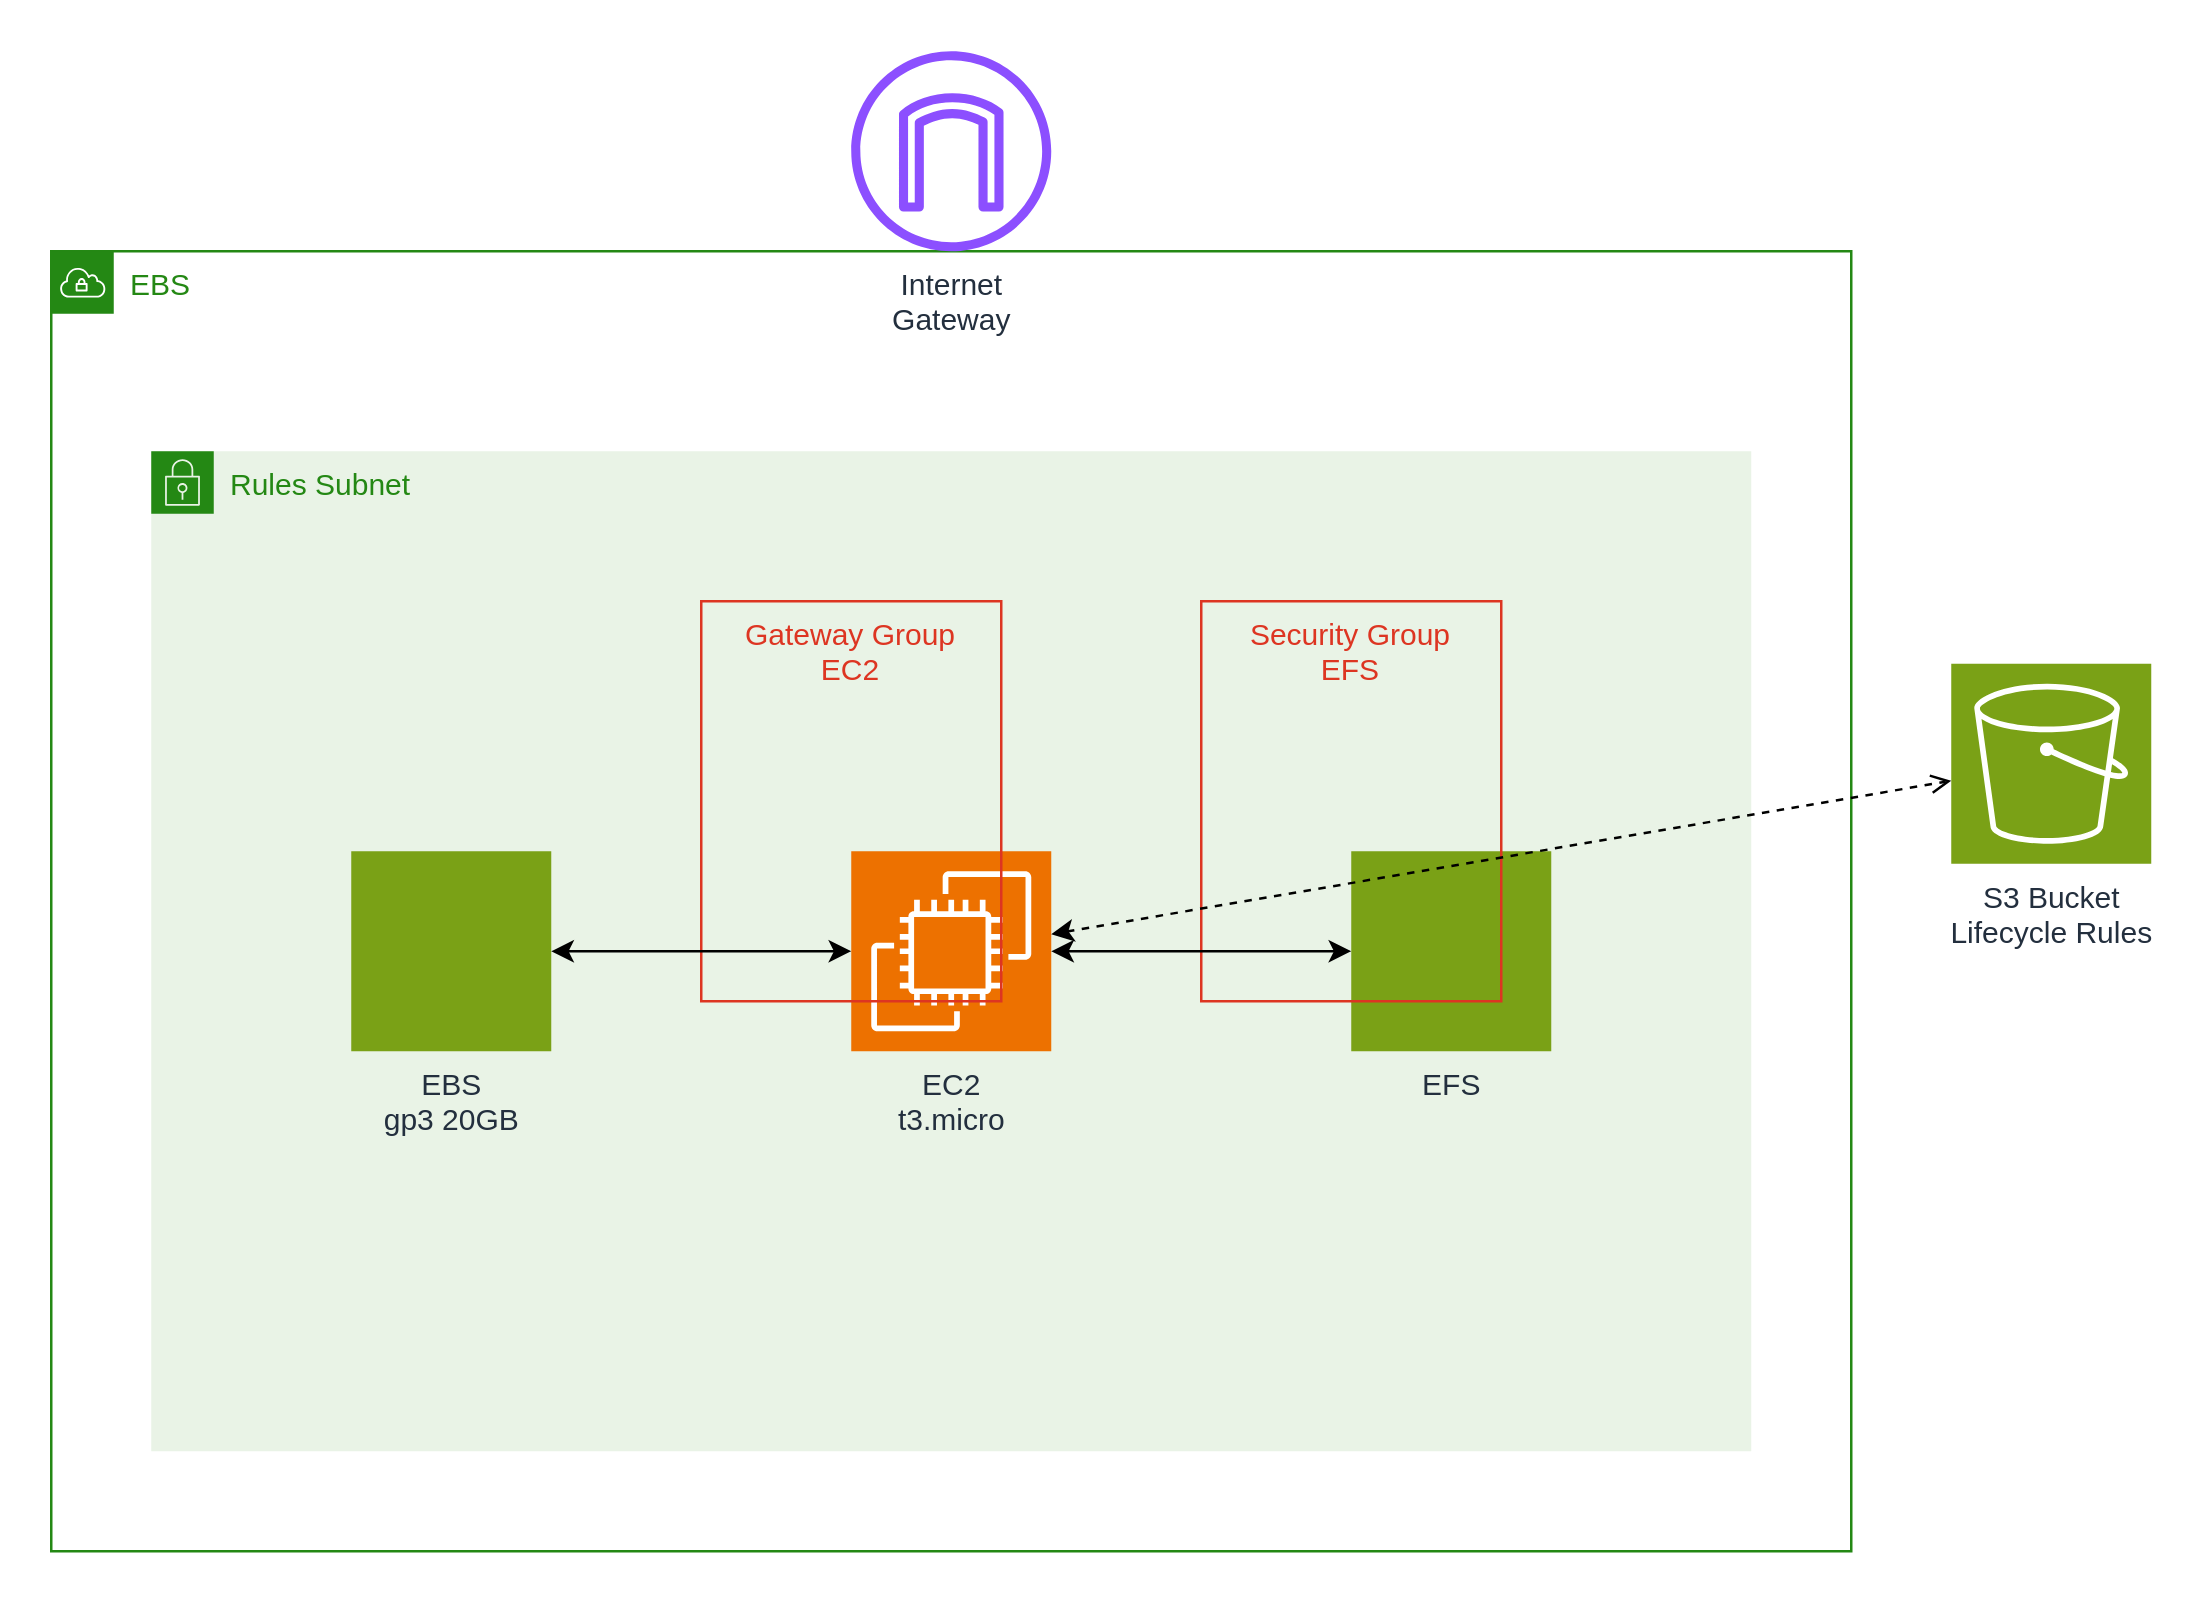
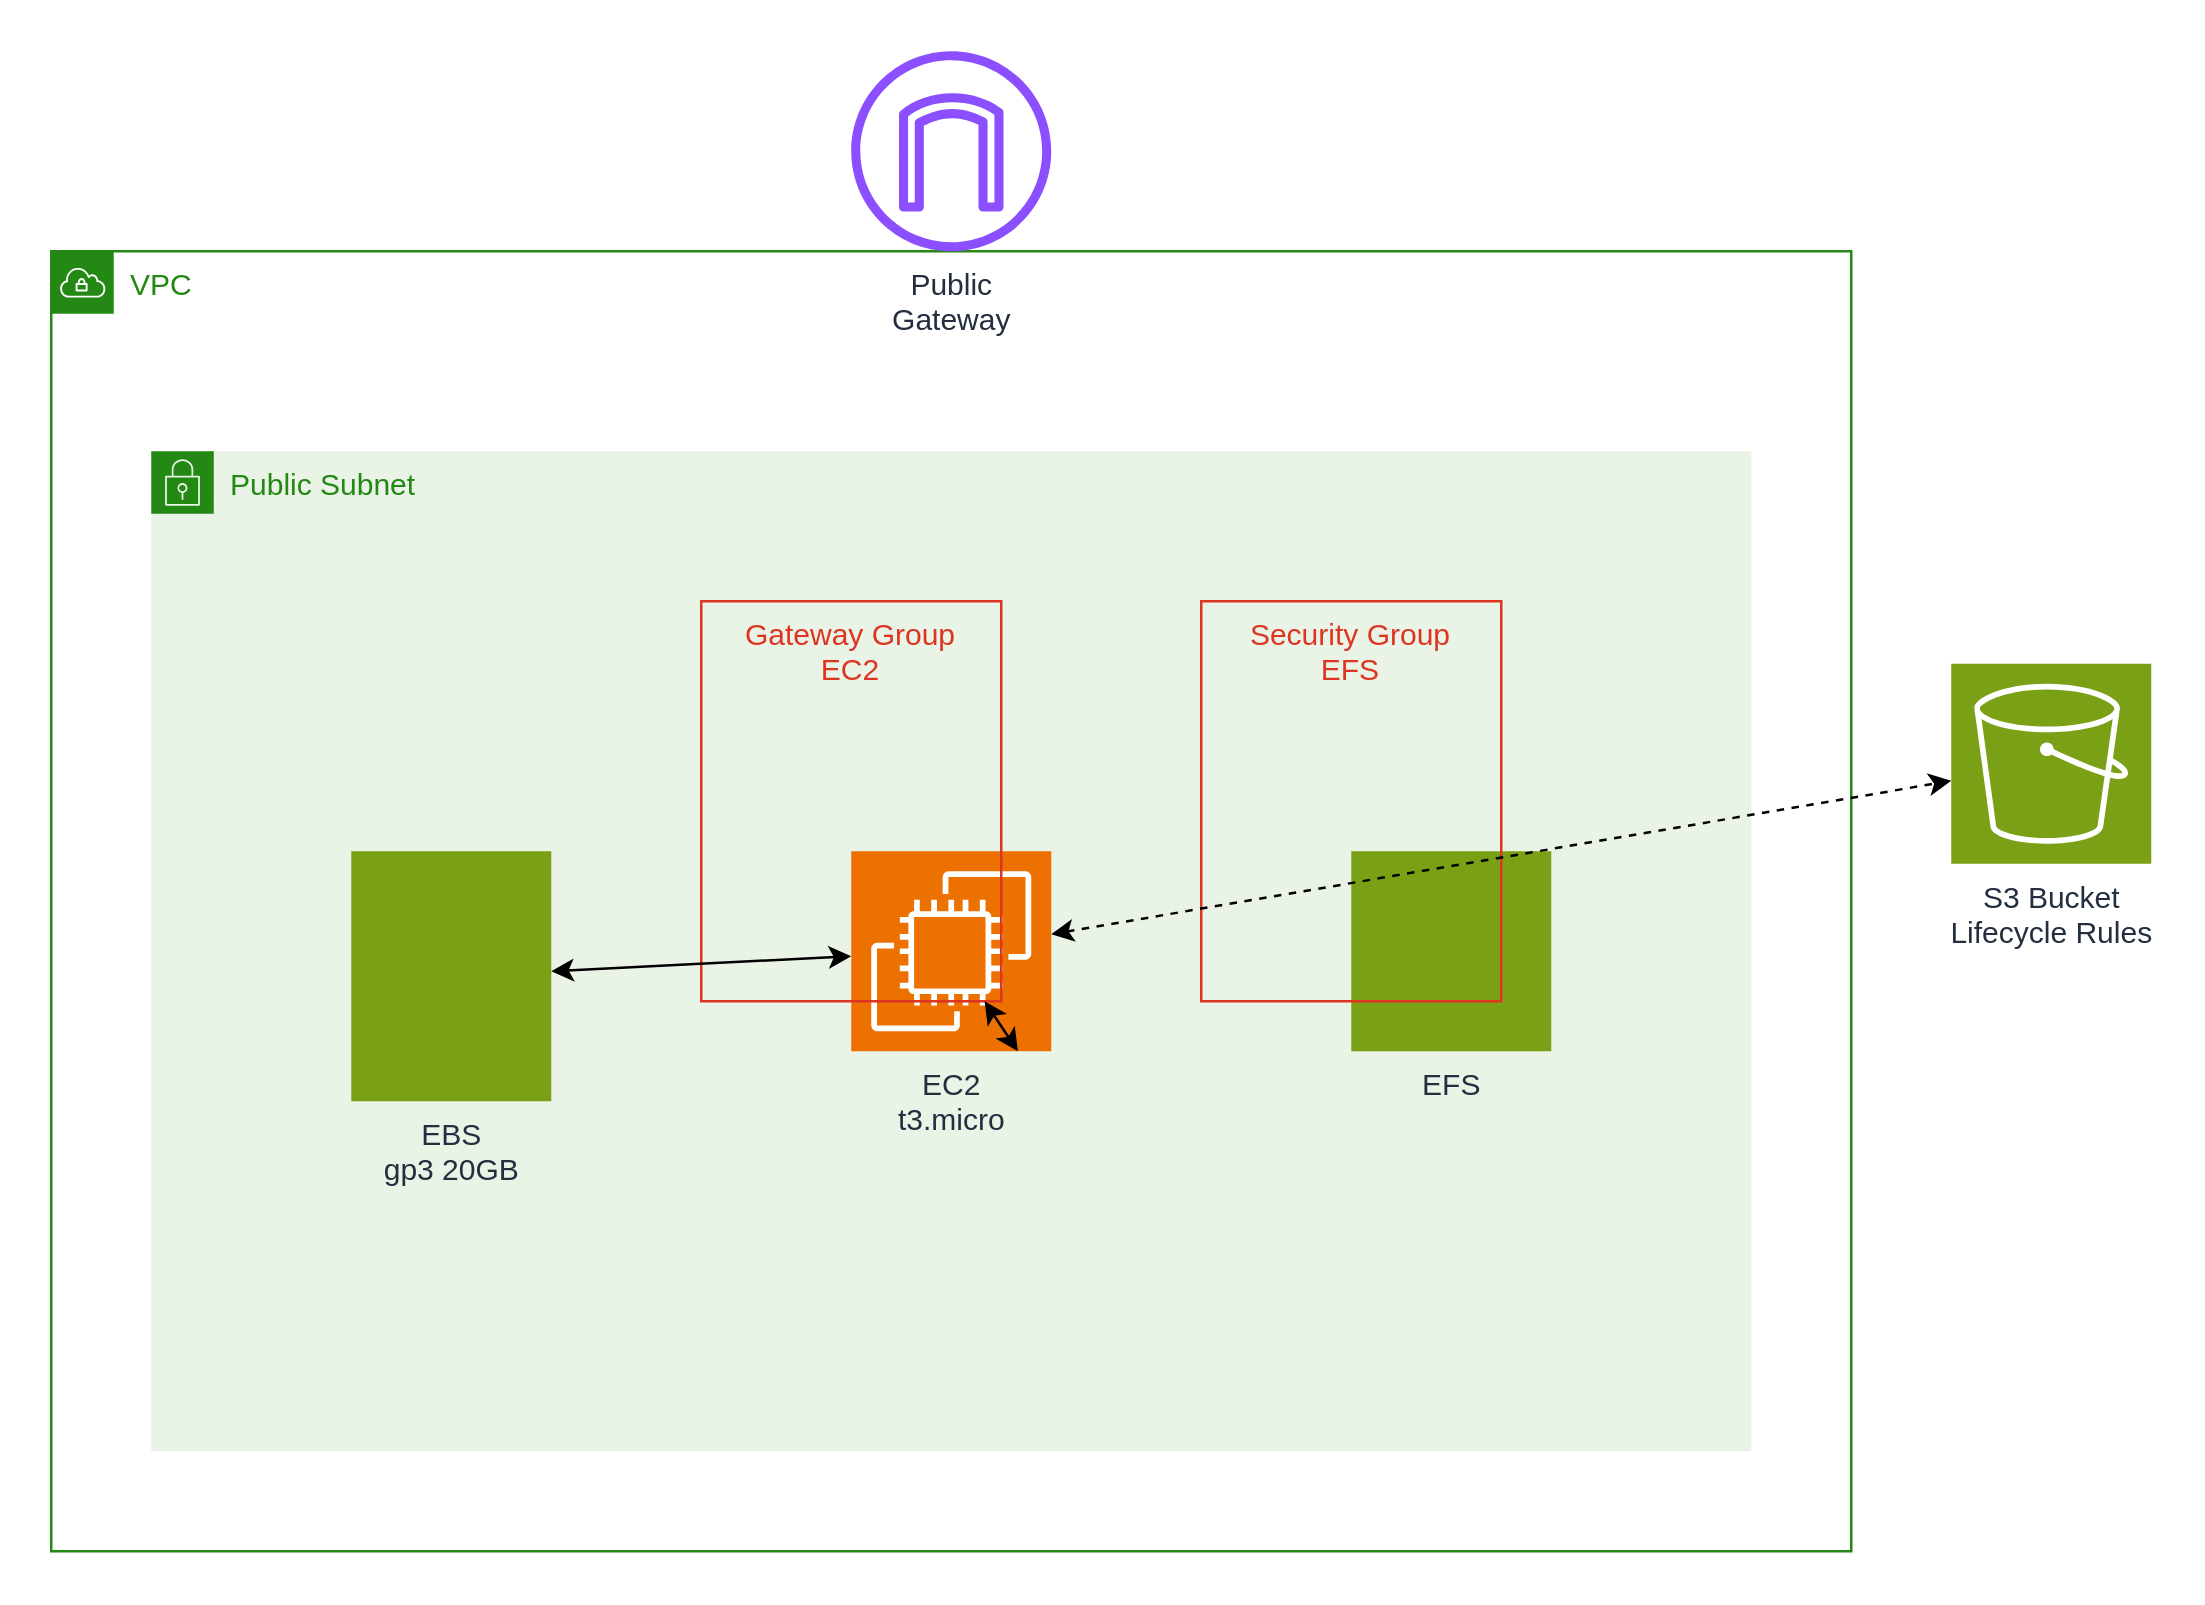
node "EBS": label "EBS" -> "VPC"
node "Internet Gateway": label "Internet Gateway" -> "Public Gateway"
node "Rules Subnet": label "Rules Subnet" -> "Public Subnet"
edge "S3 Bucket Lifecycle Rules" -- "EC2 t3.micro": arrowhead open -> classic
node "EBS gp3 20GB": size 200x200 -> 200x250
edge "EC2 t3.micro" -- "EFS": now "EC2 t3.micro" -- "Gateway Group EC2"
